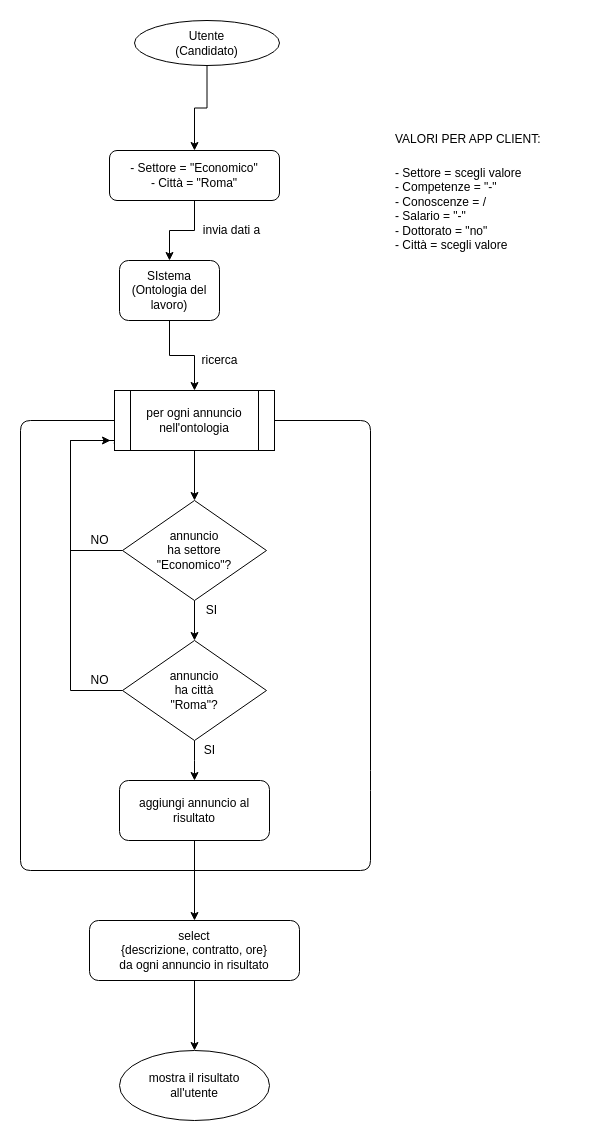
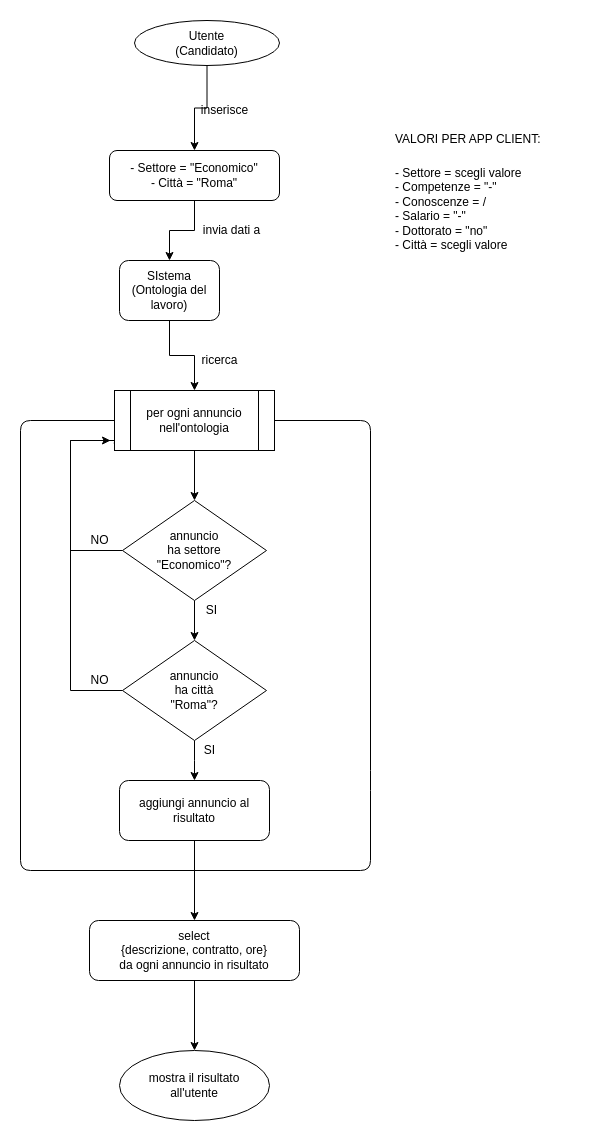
node "inserisce": added
